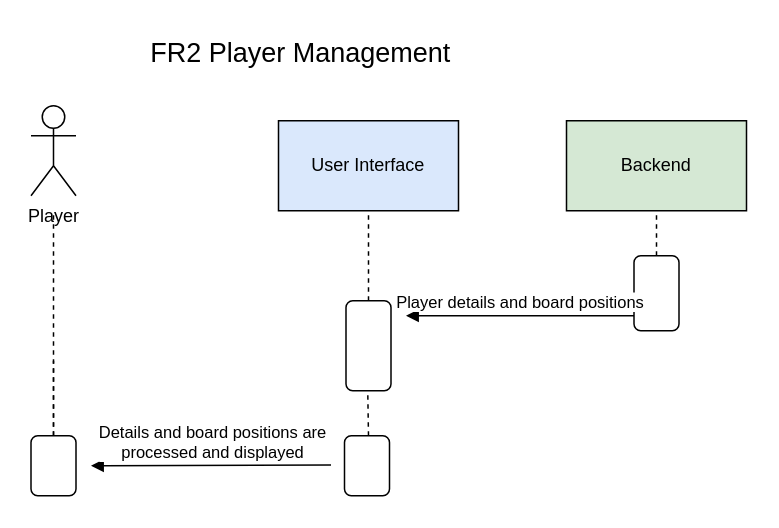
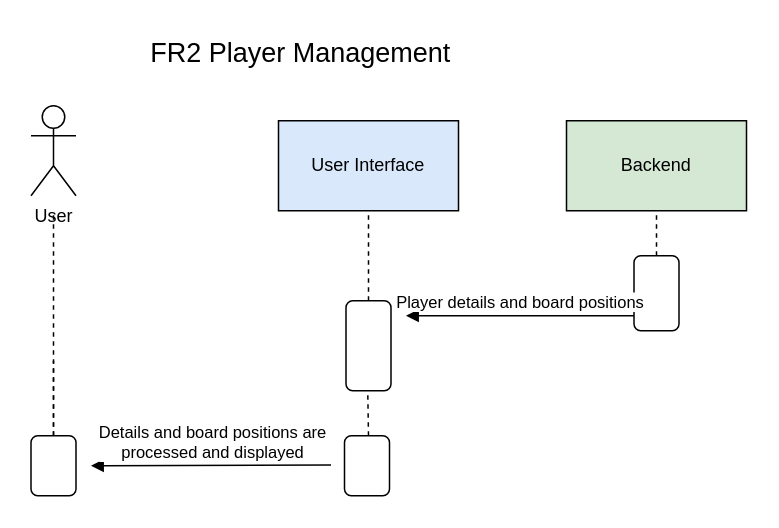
node "Player": label "Player" -> "User"
